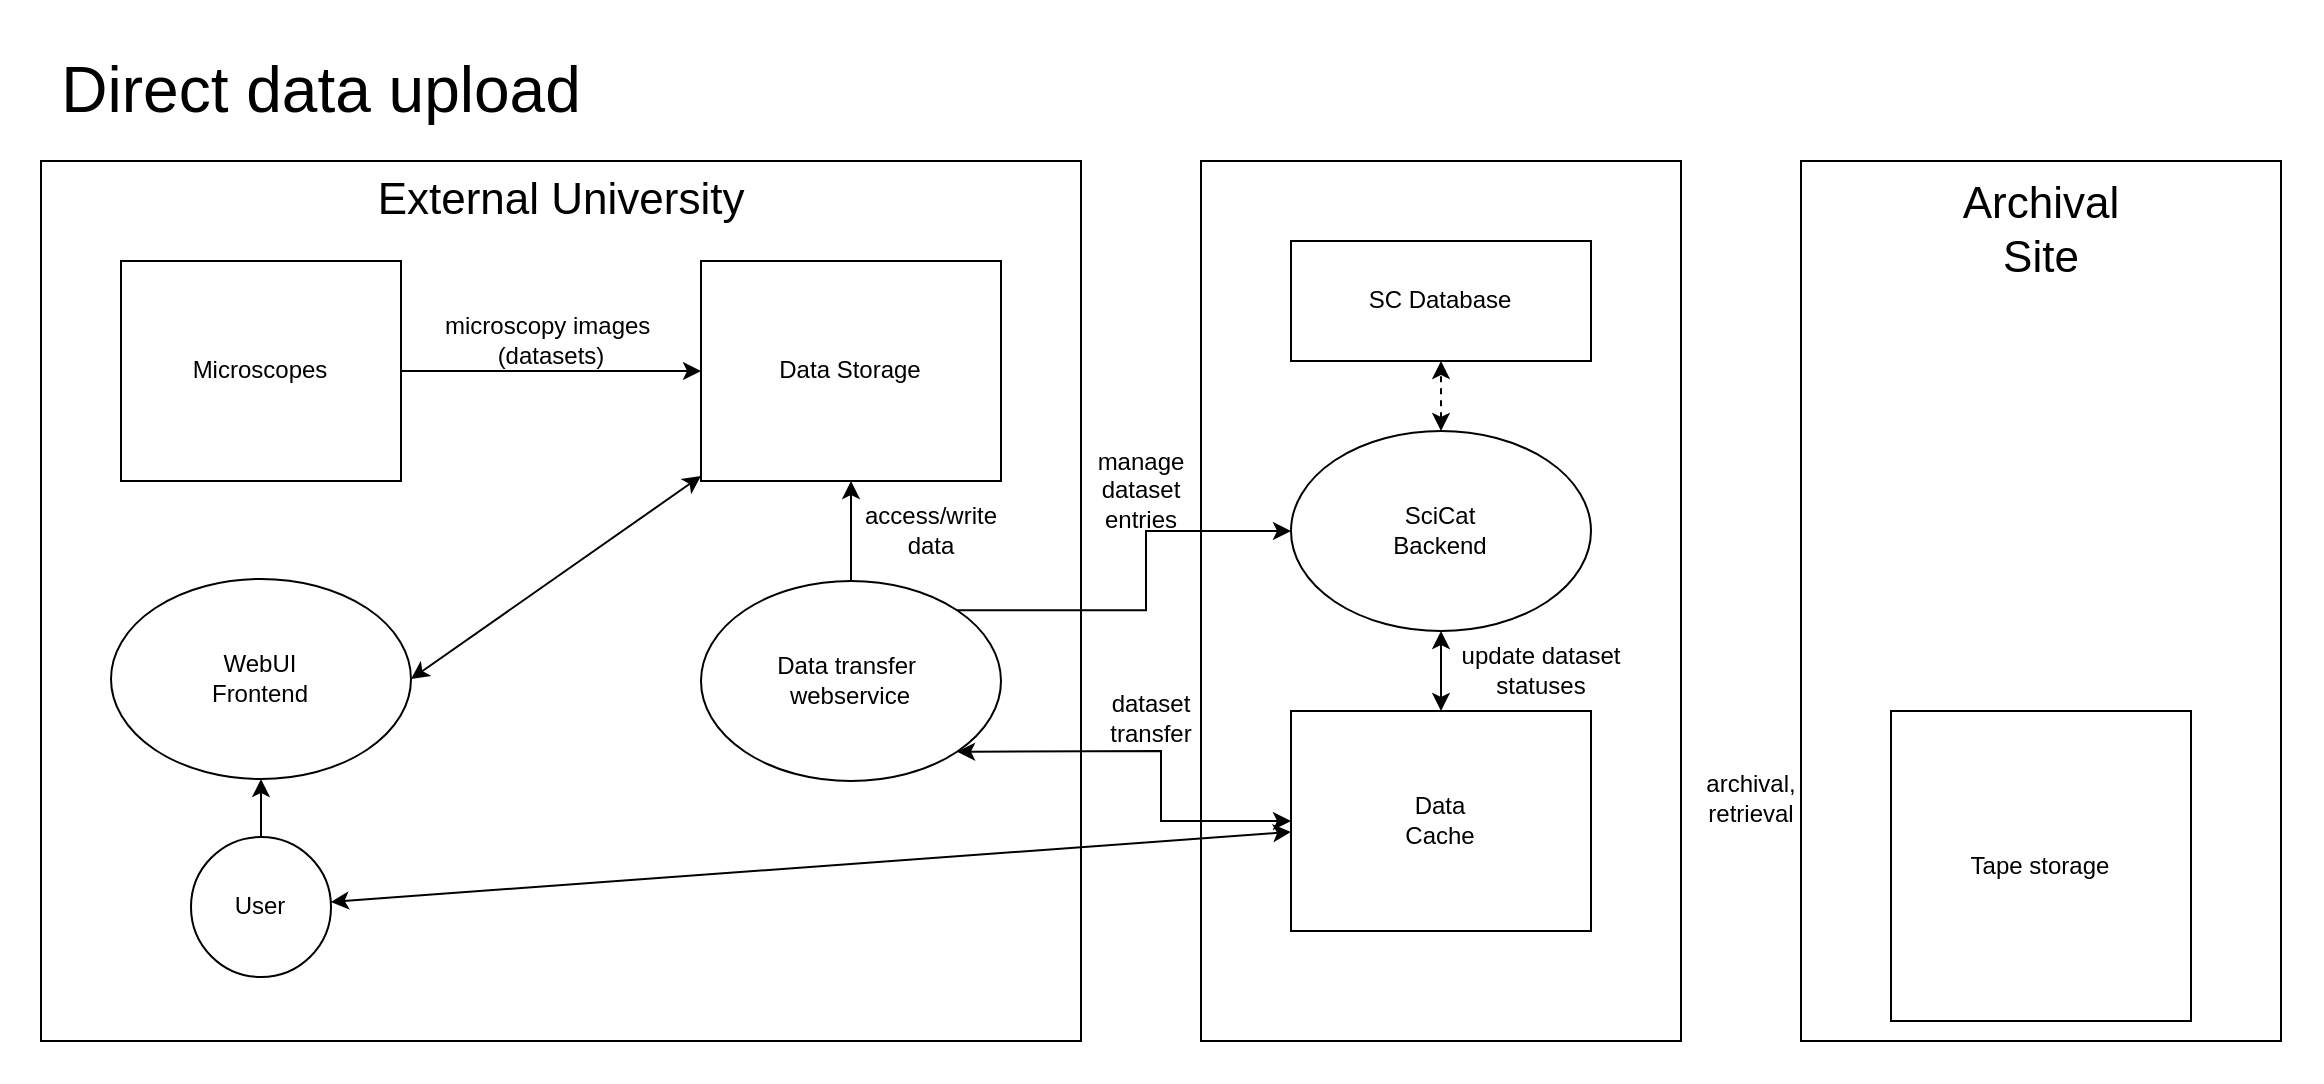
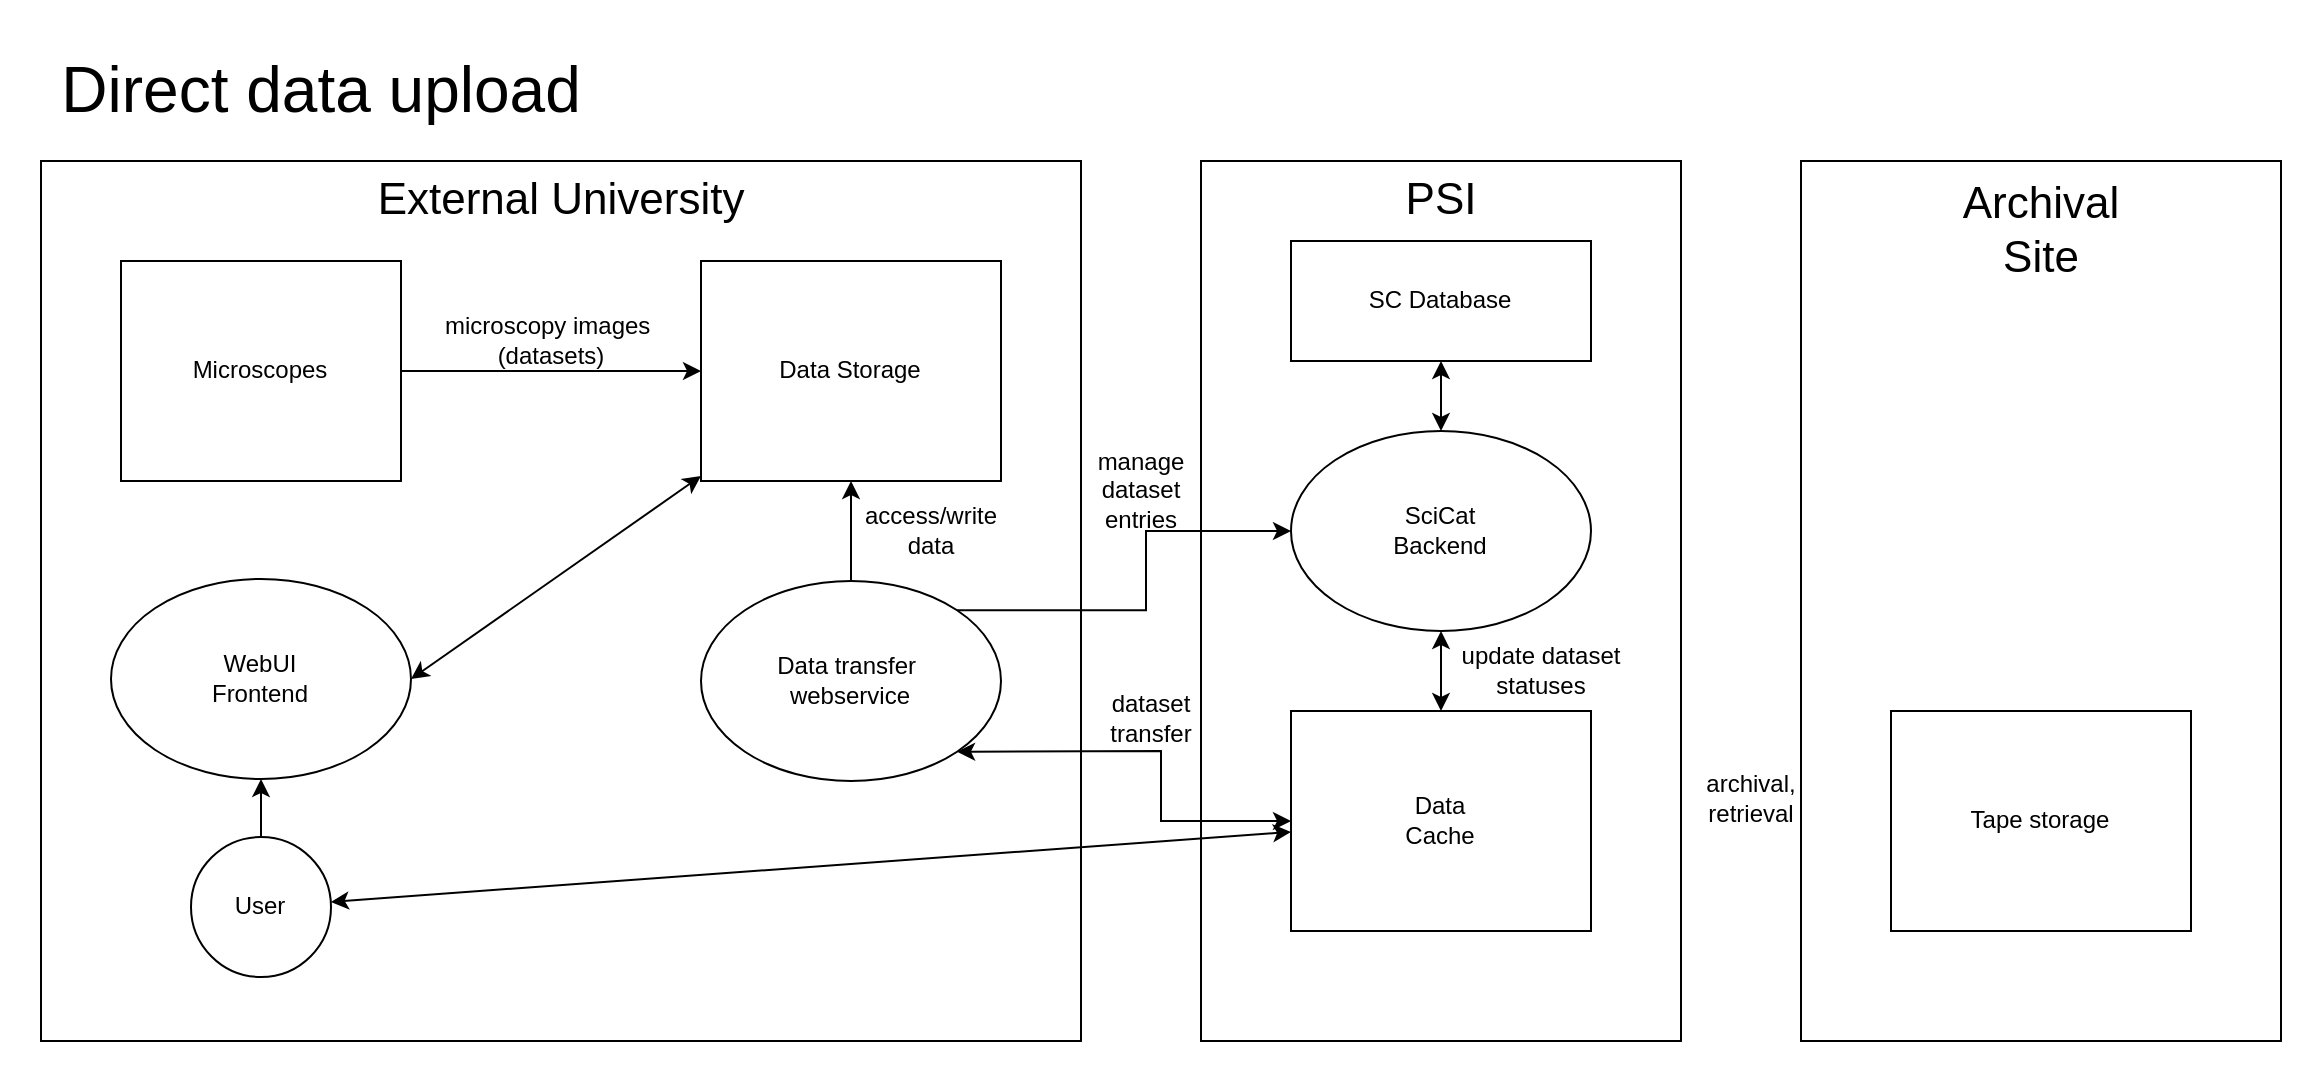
node "PSI": added
edge "SC Database" -- "SciCat Backend": style dashed -> solid
node "Tape storage": size 300x310 -> 300x220
